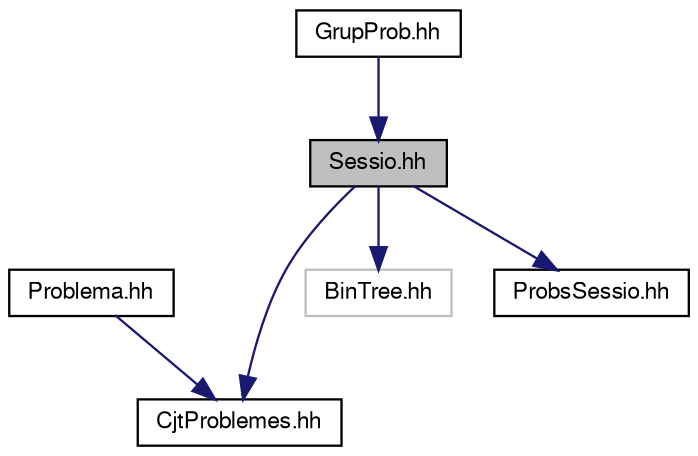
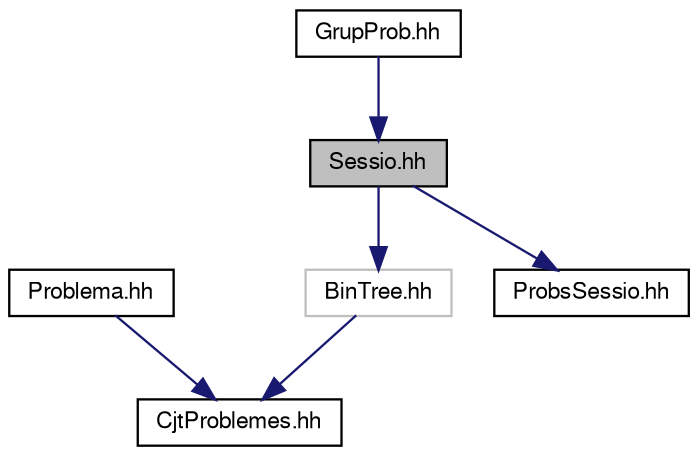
edge "Sessio.hh" -> "CjtProblemes.hh": now "BinTree.hh" -> "CjtProblemes.hh"
